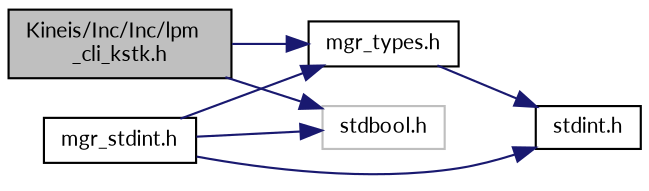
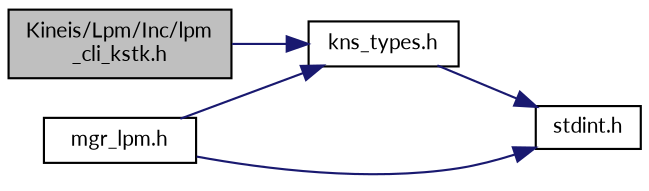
node "Kineis/Inc/Inc/lpm _cli_kstk.h": label "Kineis/Inc/Inc/lpm _cli_kstk.h" -> "Kineis/Lpm/Inc/lpm _cli_kstk.h"
node "mgr_types.h": label "mgr_types.h" -> "kns_types.h"
node "stdbool.h": removed
node "mgr_stdint.h": label "mgr_stdint.h" -> "mgr_lpm.h"
